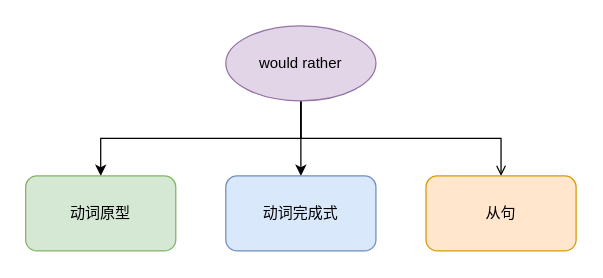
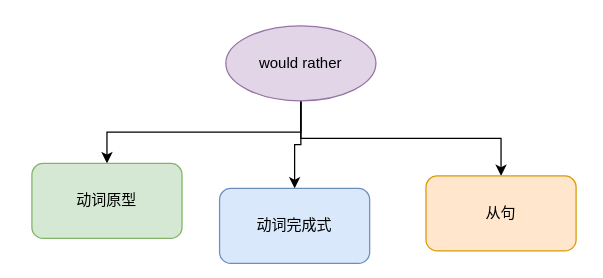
edge "would rather" -> "从句": arrowhead open -> classic
node "动词原型": moved (101, 213) -> (107, 201)
node "动词完成式": moved (301, 213) -> (294, 226)
